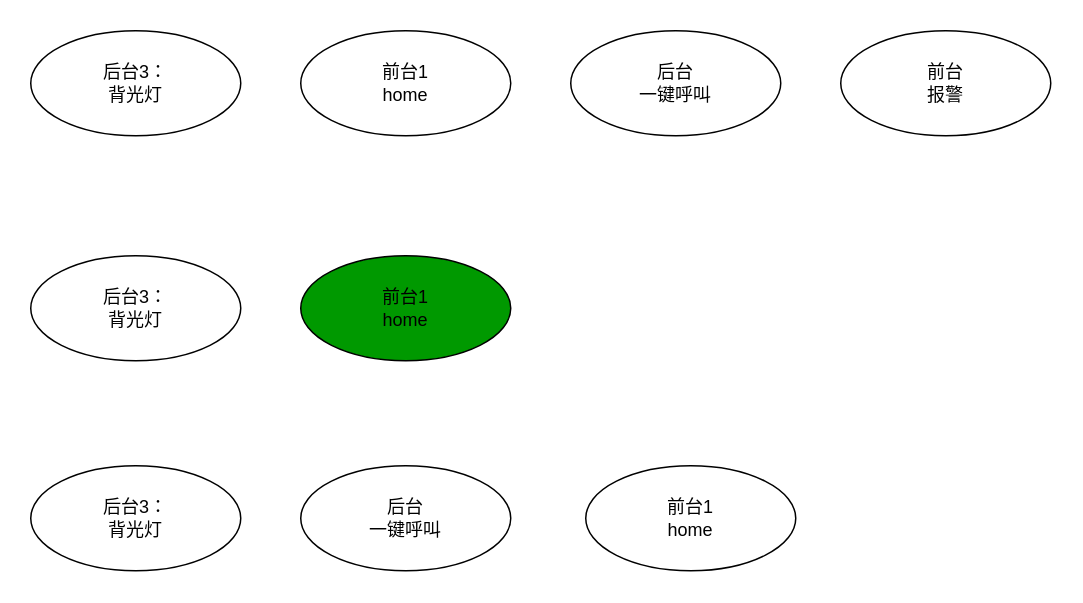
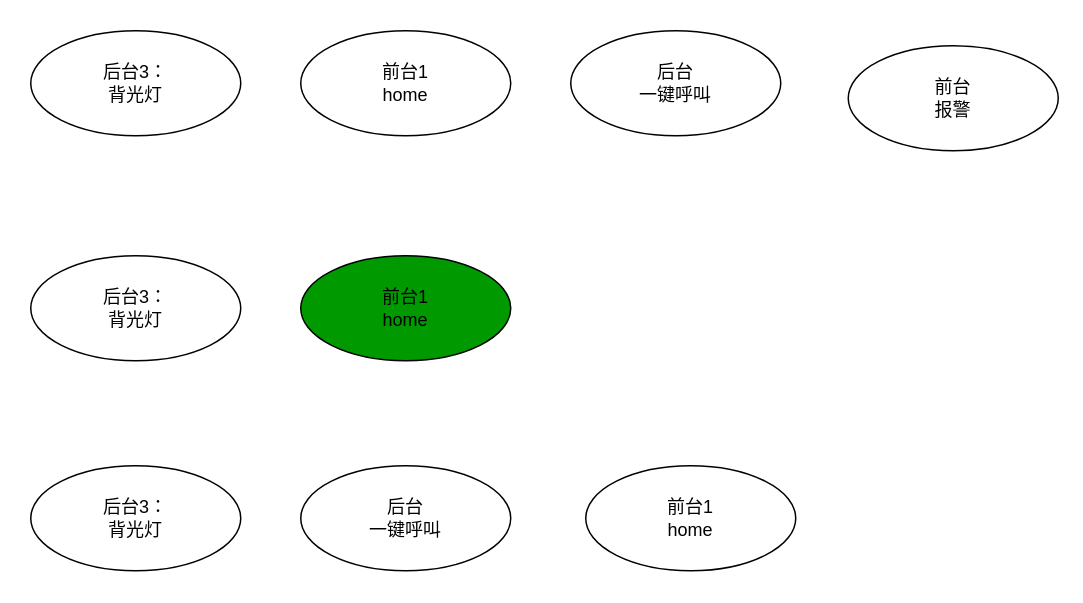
node "前台 报警": moved (946, 83) -> (953, 98)
